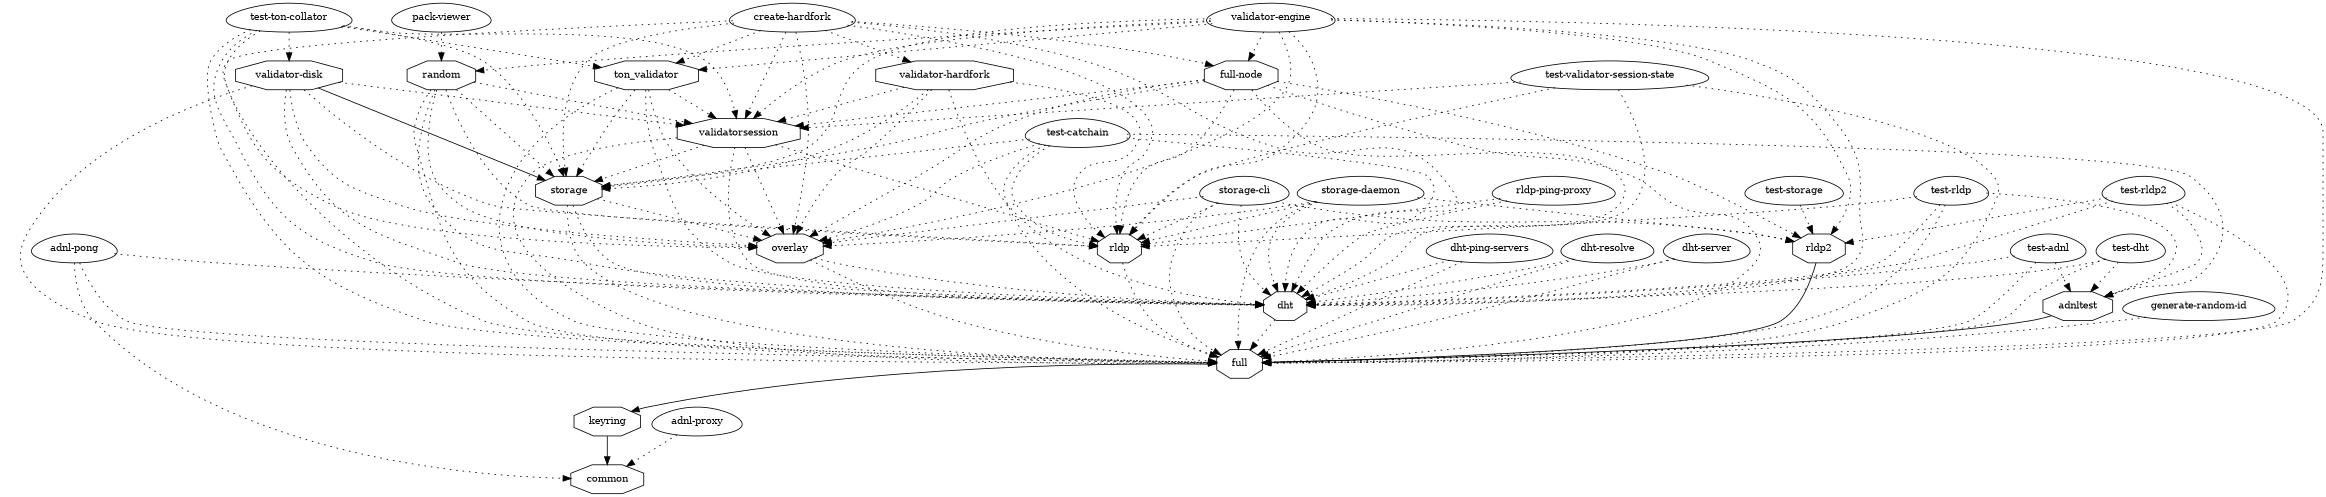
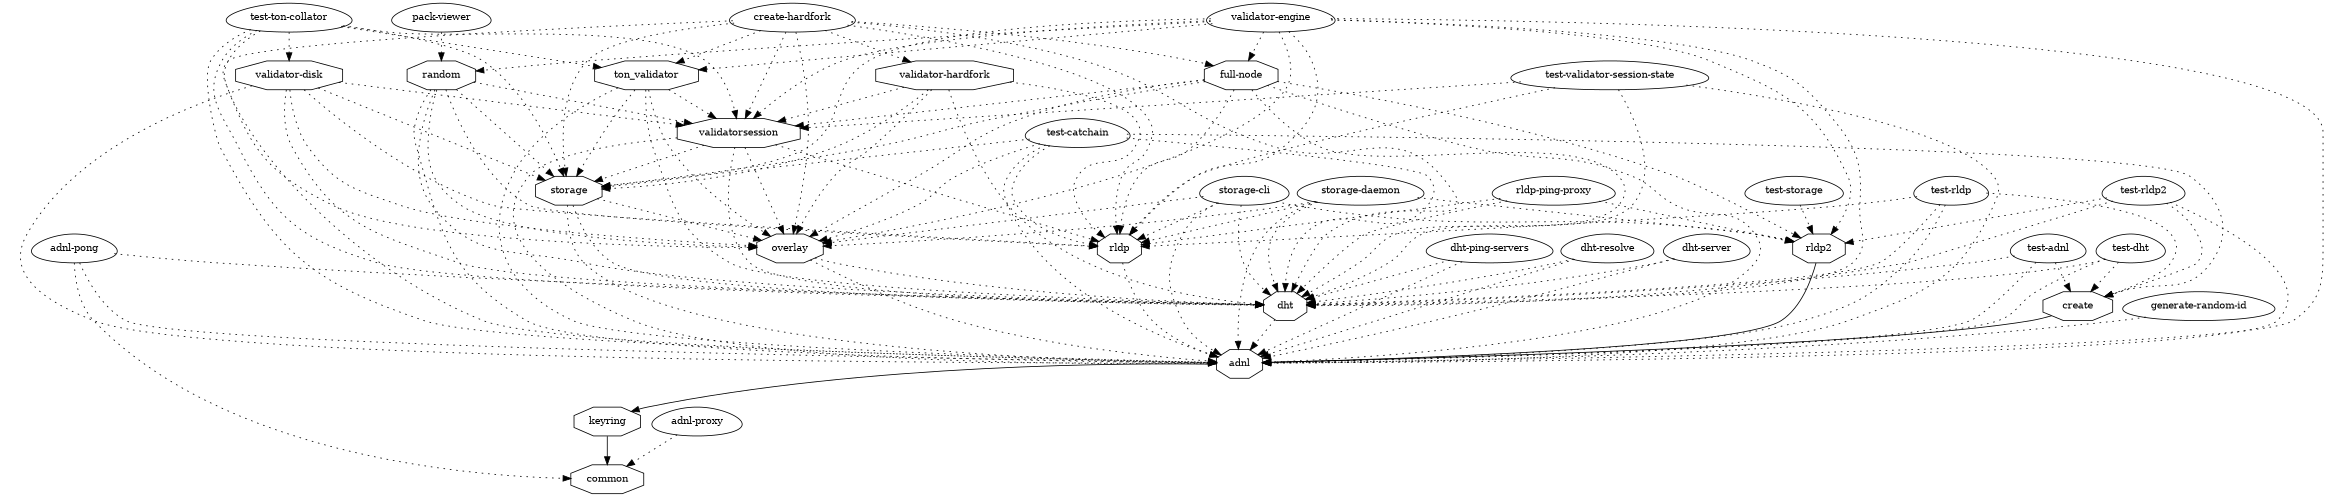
edge "validator-disk" -> "storage": style solid -> dotted
edge "rldp-ping-proxy" -> "rldp2": added
node "adnltest": label "adnltest" -> "create"
node "full": label "full" -> "adnl"
